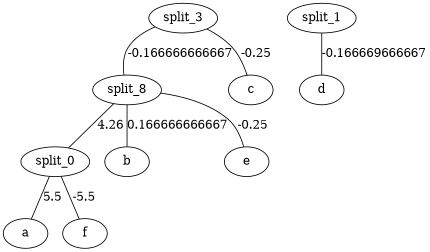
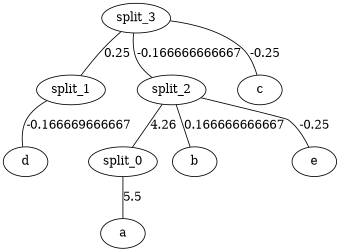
edge "split_3" -- "split_1": added, label "0.25"
node "split_8": label "split_8" -> "split_2"
node "f": removed
